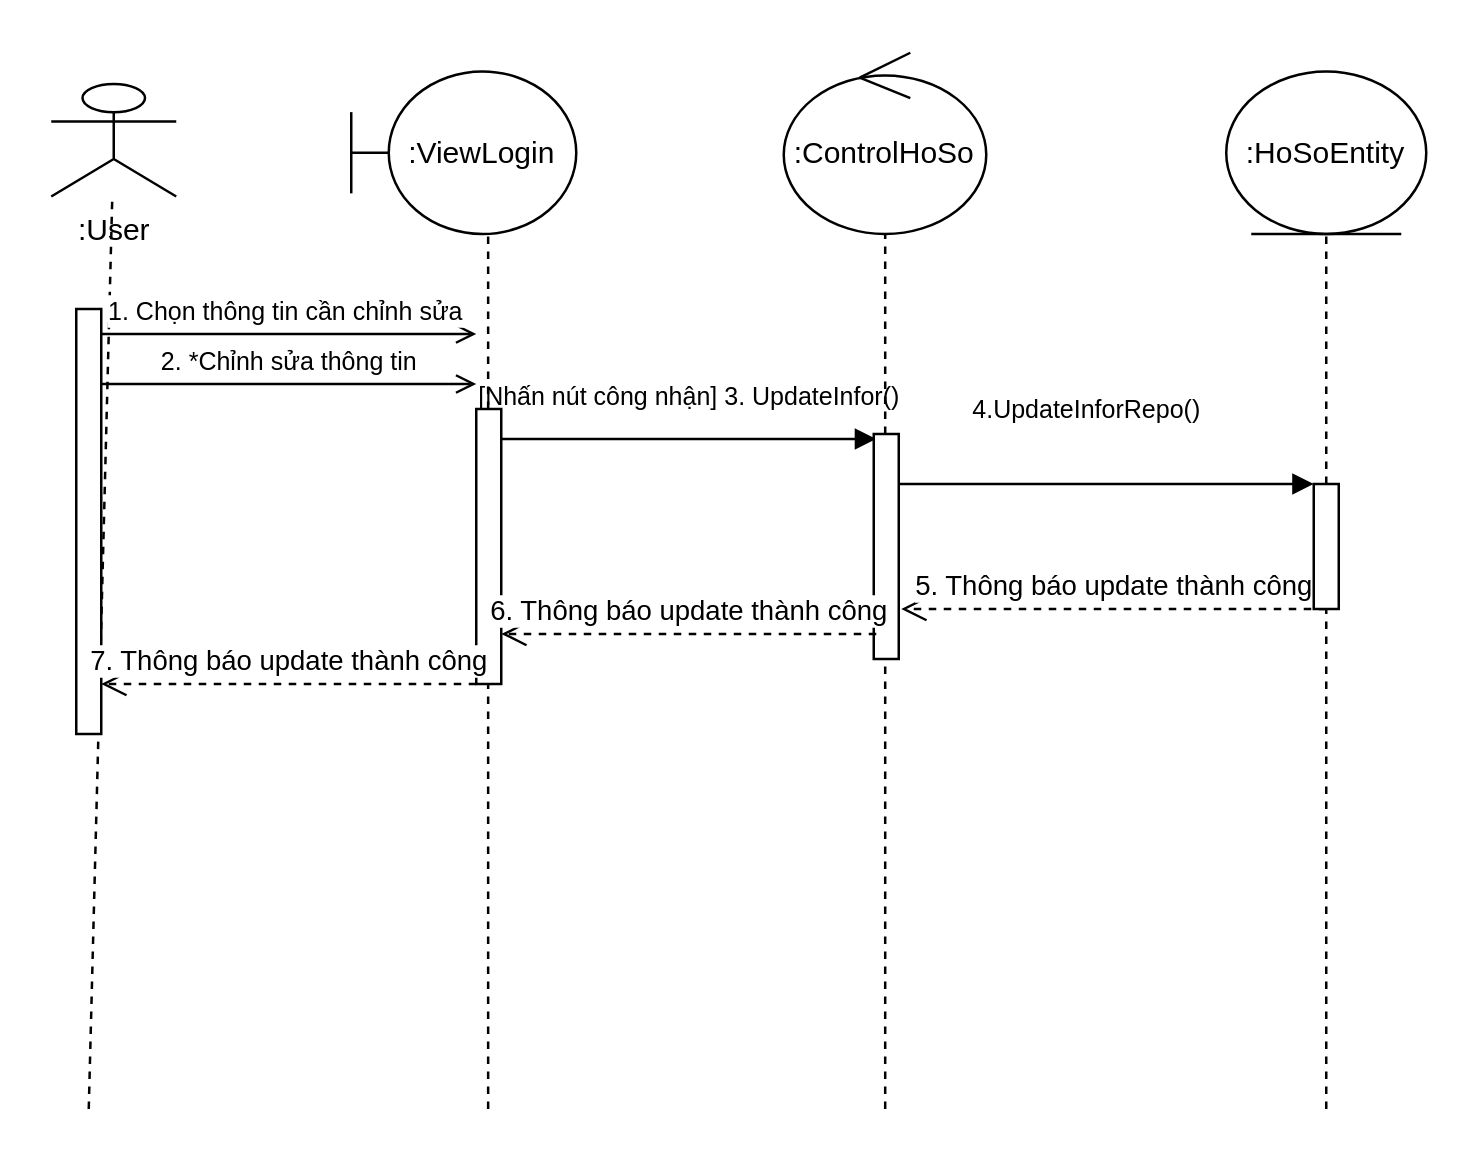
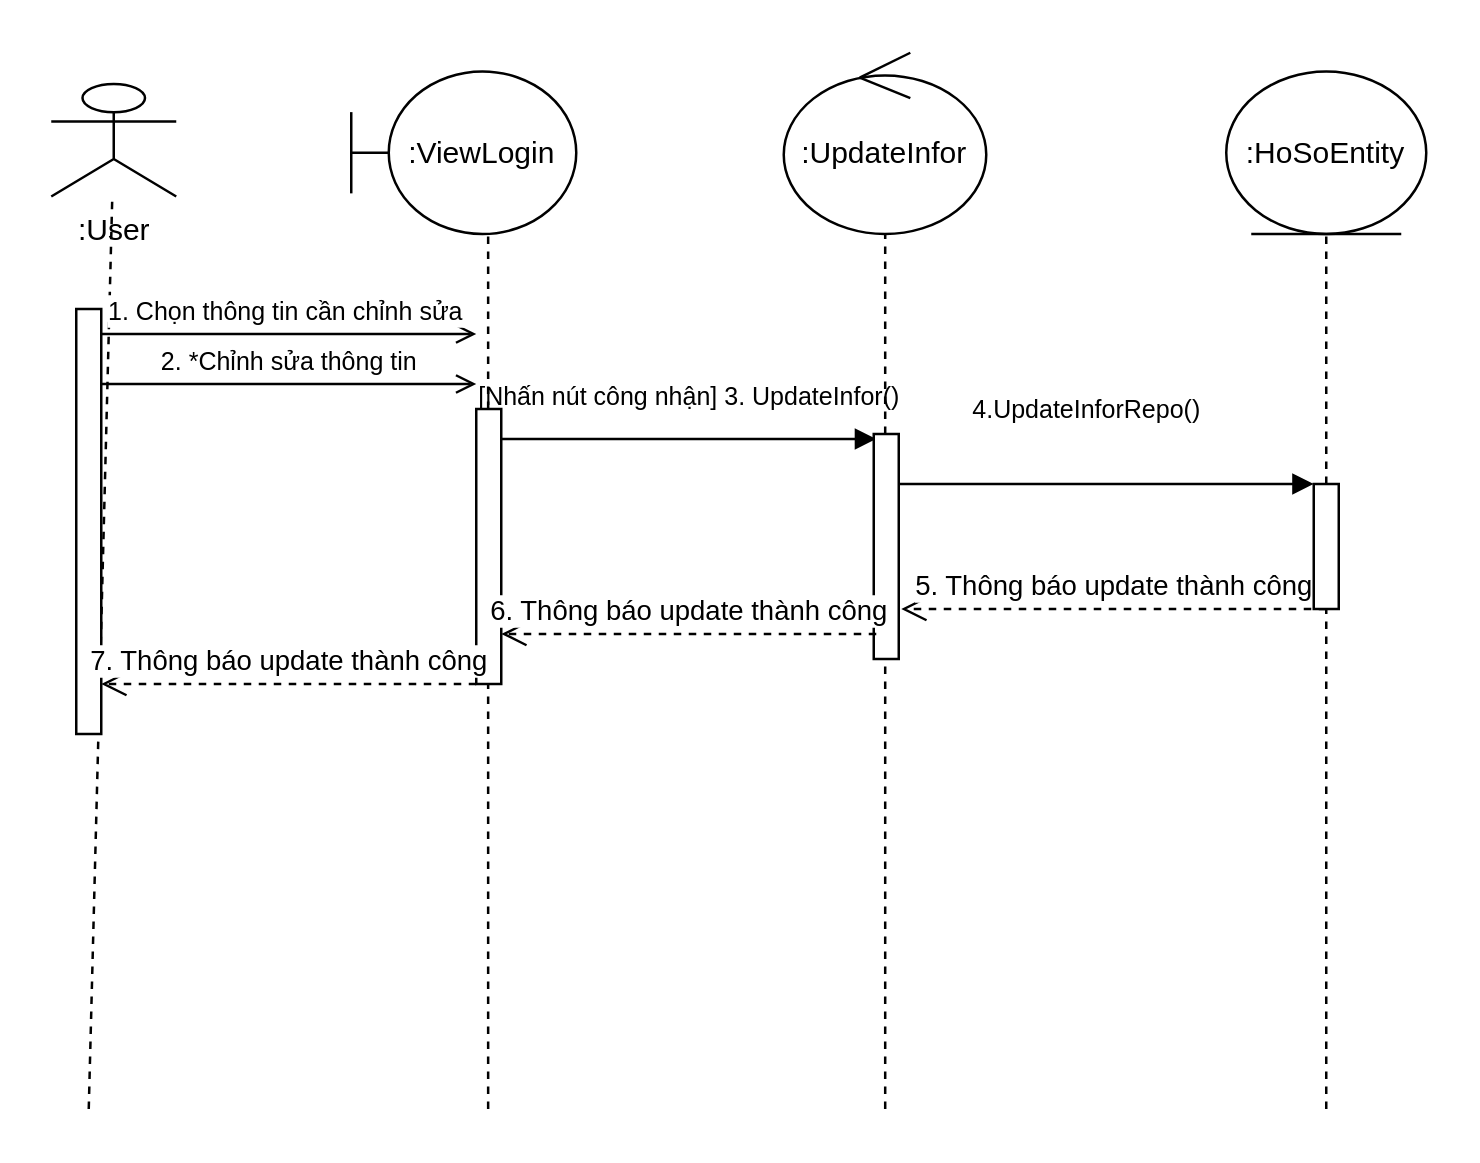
node ":ControlHoSo": label ":ControlHoSo" -> ":UpdateInfor"
